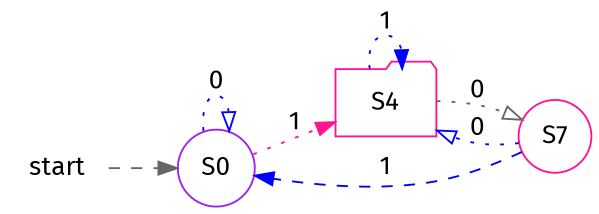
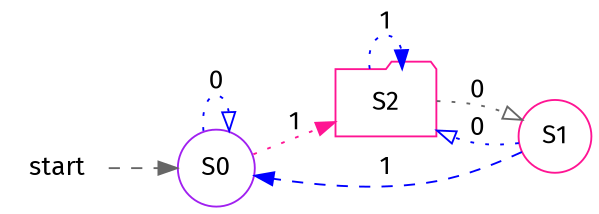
node "S4": label "S4" -> "S2"
node "S7": label "S7" -> "S1"
